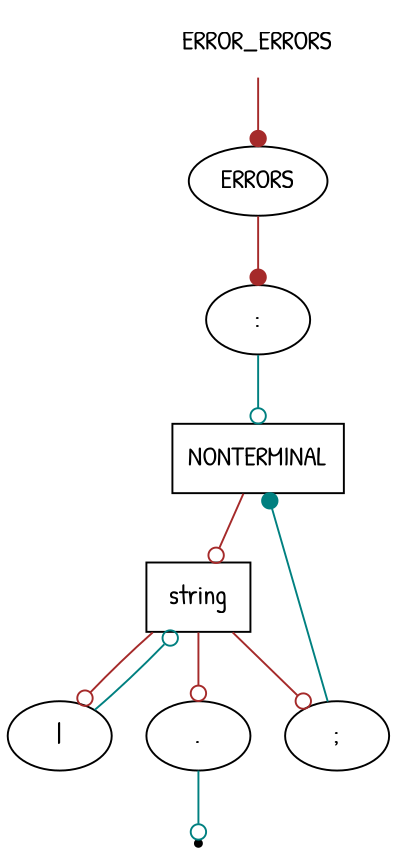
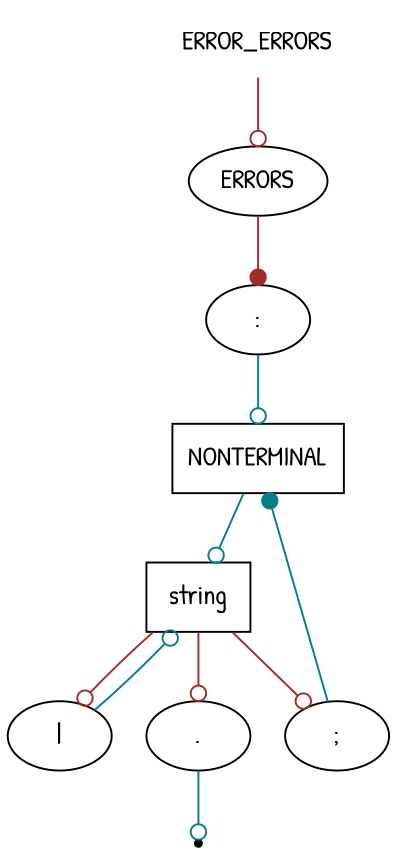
edge "ERROR_ERRORS" -> "ERRORS": arrowhead dot -> odot
edge "NONTERMINAL" -> "string": color brown -> teal
